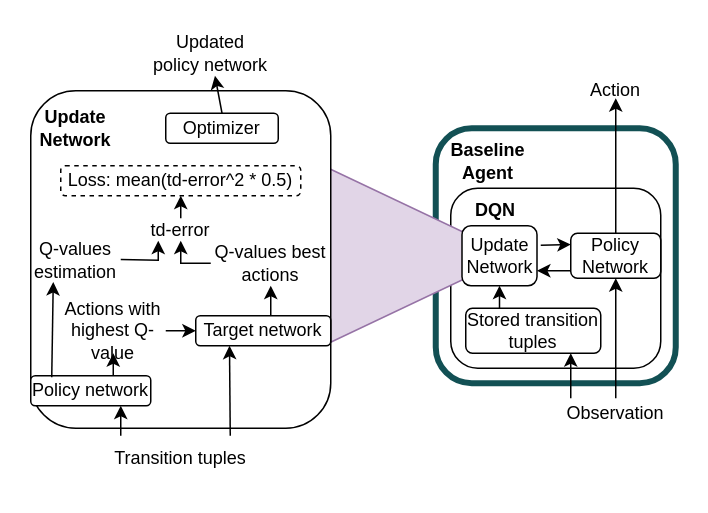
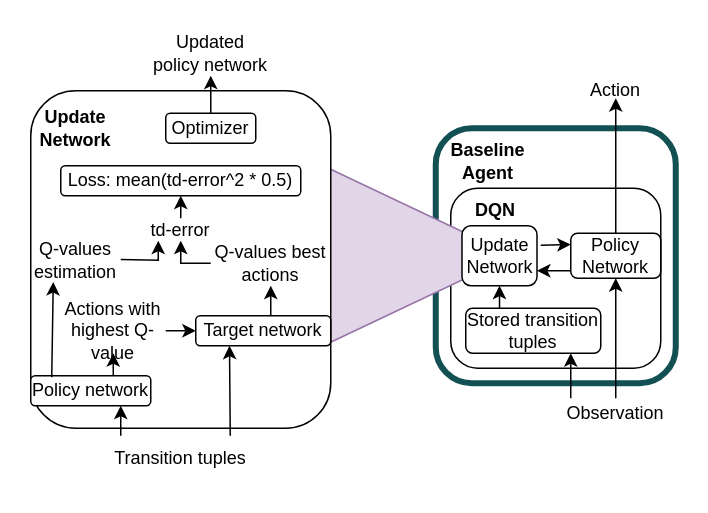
node "Optimizer": size 113x30 -> 90x30
node "Loss: mean(td-error^2 * 0.5)": style dashed -> solid
